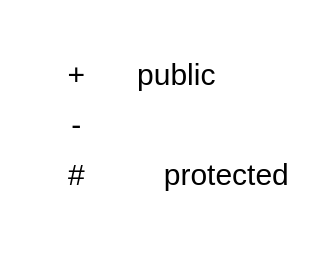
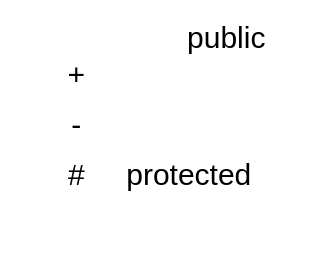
node "public": moved (176, 76) -> (226, 39)
node "protected": moved (226, 176) -> (189, 176)
